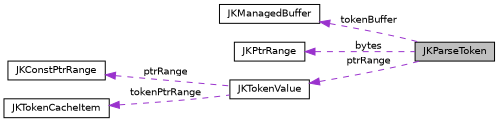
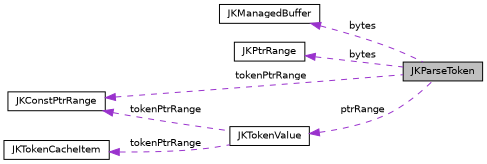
edge "JKParseToken" -> "JKManagedBuffer": label " tokenBuffer" -> " bytes"
edge "JKTokenValue" -> "JKConstPtrRange": label " ptrRange" -> " tokenPtrRange"
edge "JKParseToken" -> "JKConstPtrRange": added, label "tokenPtrRange"
